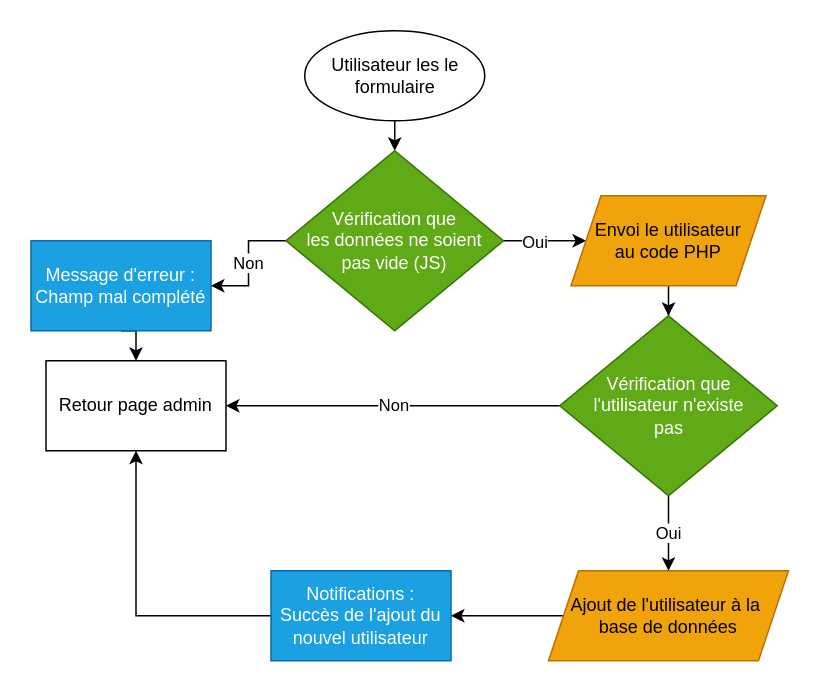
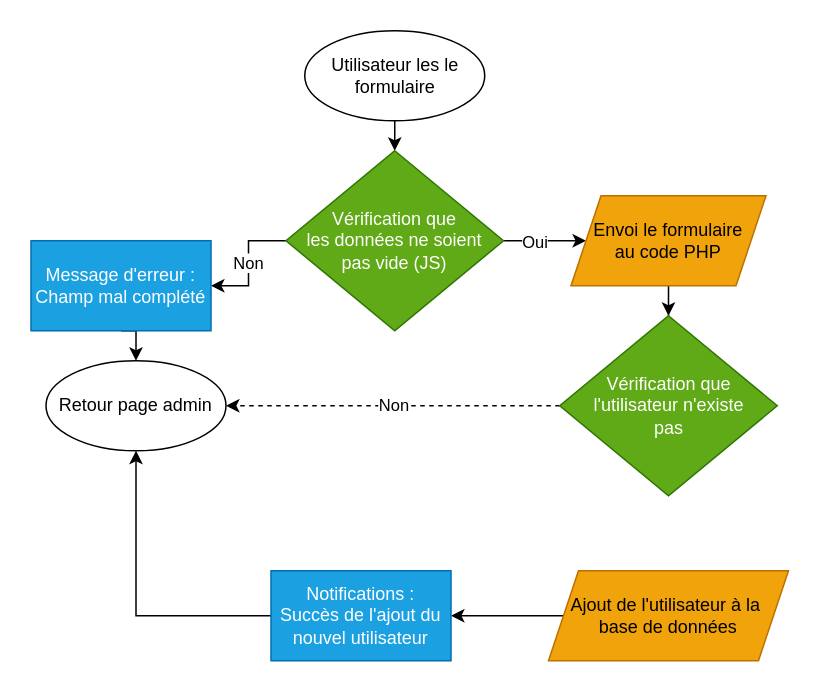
node "Envoi le utilisateur au code PHP": label "Envoi le utilisateur au code PHP" -> "Envoi le formulaire au code PHP"
node "Retour page admin": shape rectangle -> ellipse
edge "Vérification que l'utilisateur n'existe pas" -> "Retour page admin": style solid -> dashed
edge "Vérification que l'utilisateur n'existe pas" -> "Ajout de l'utilisateur à la base de données": removed, label "Oui"
